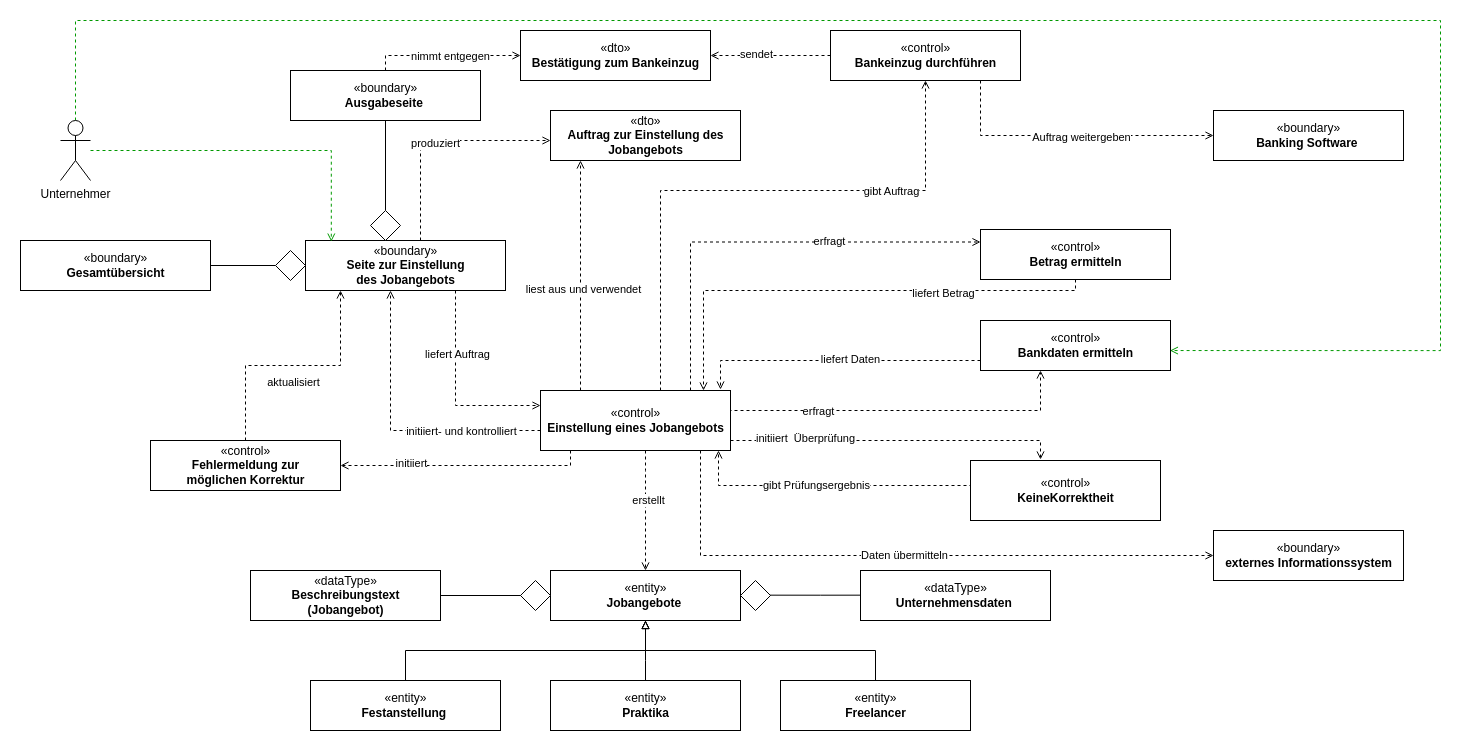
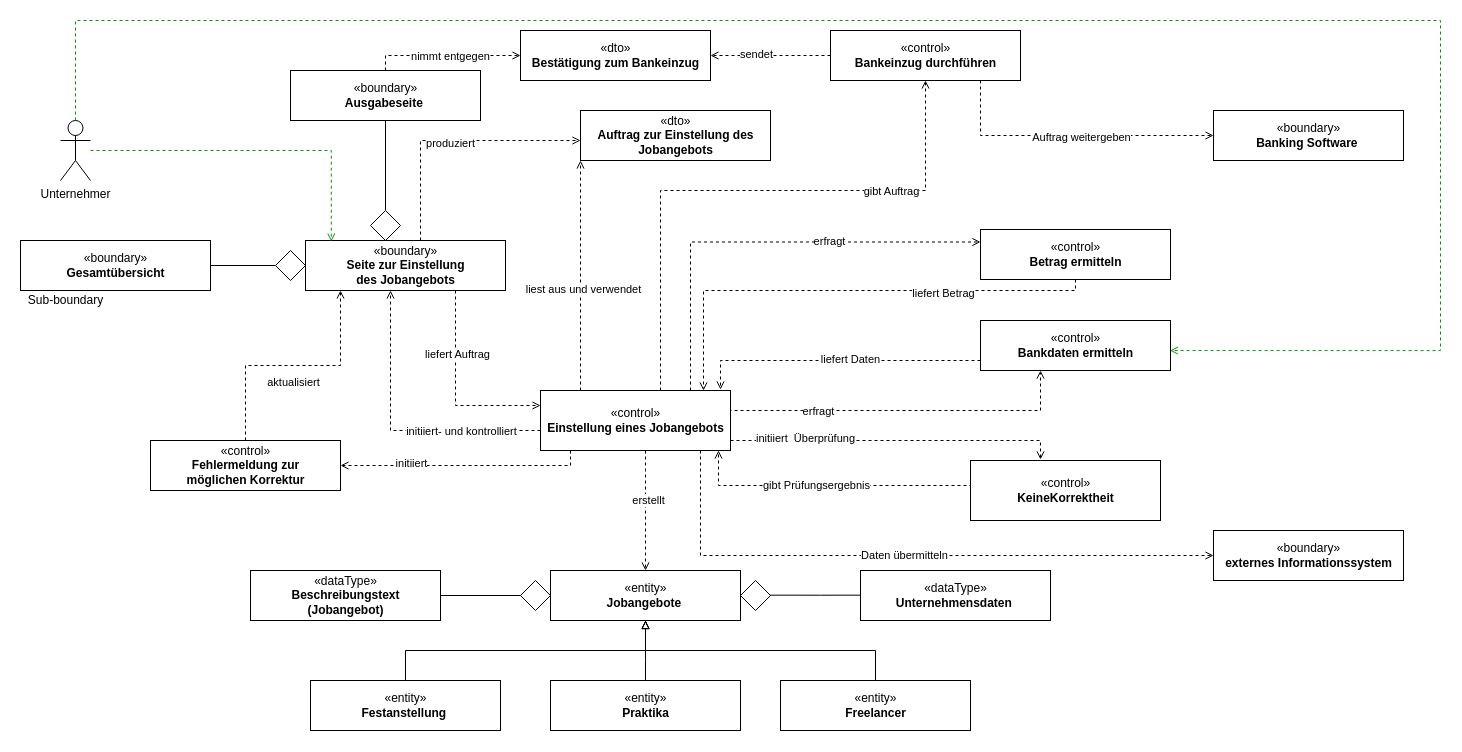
node "«dto» Auftrag zur Einstellung des Jobangebots": moved (646, 136) -> (676, 136)
node "Sub-boundary": added
